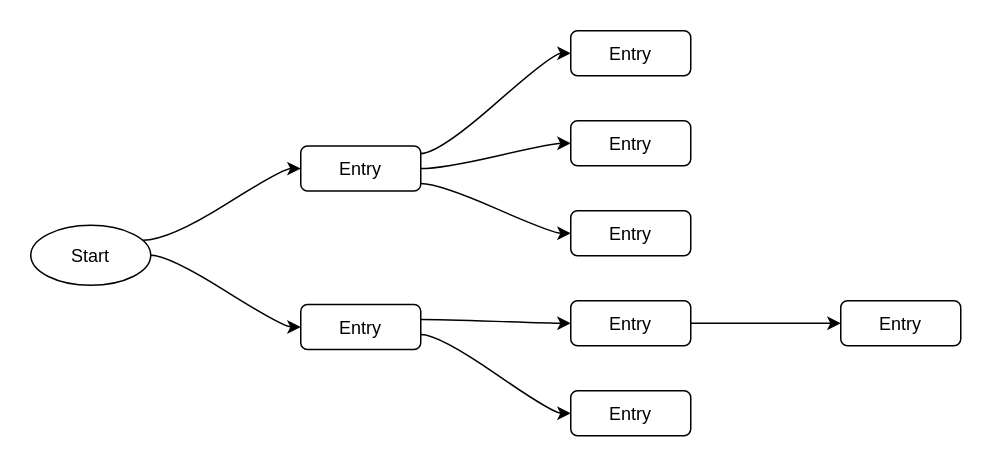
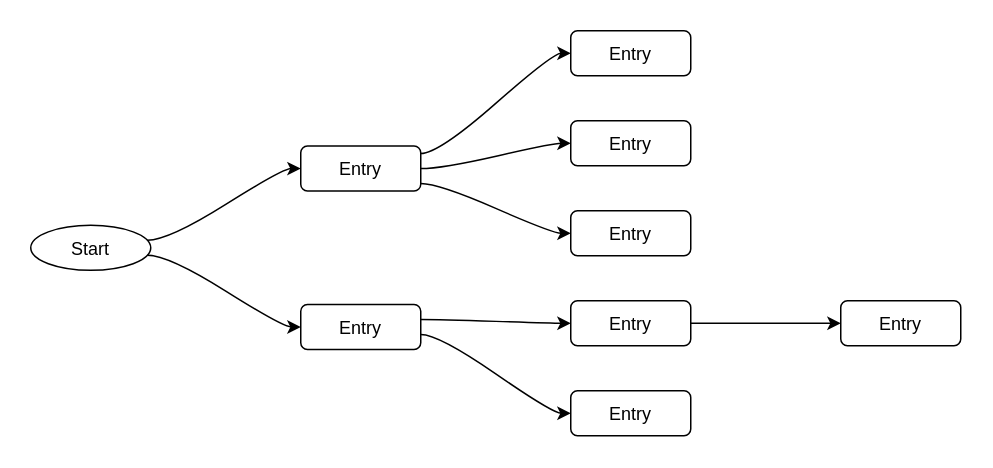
node "Start": size 120x60 -> 120x45
